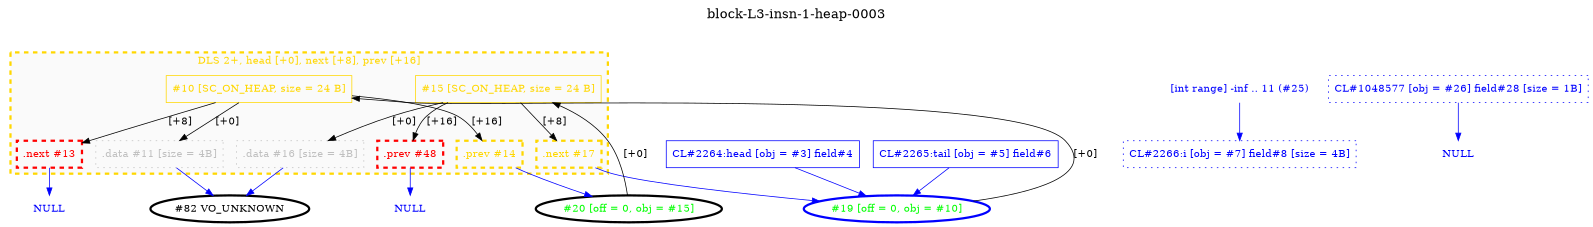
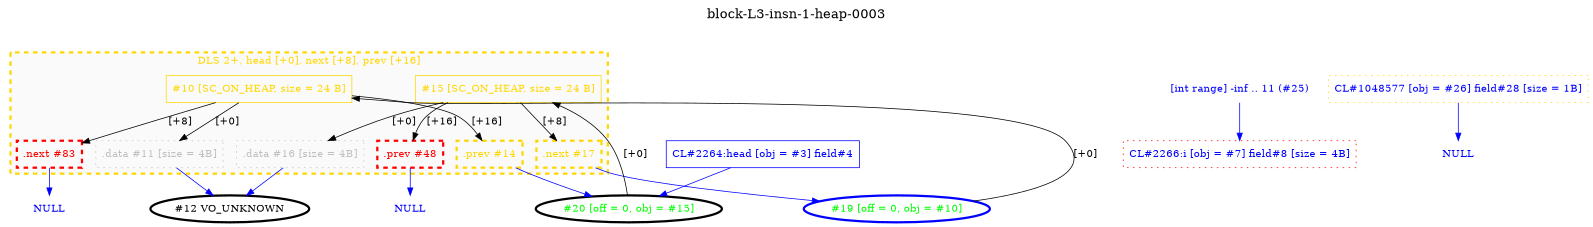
node "CL#1048577 [obj = #26] field#28 [size = 1B]": color blue -> gold
node ".next #13": label ".next #13" -> ".next #83"
node "CL#2265:tail [obj = #5] field#6": removed
node "CL#2266:i [obj = #7] field#8 [size = 4B]": color blue -> red
edge "CL#2264:head [obj = #3] field#4" -> "#19 [off = 0, obj = #10]": now "CL#2264:head [obj = #3] field#4" -> "#20 [off = 0, obj = #15]"
node "#82 VO_UNKNOWN": label "#82 VO_UNKNOWN" -> "#12 VO_UNKNOWN"
